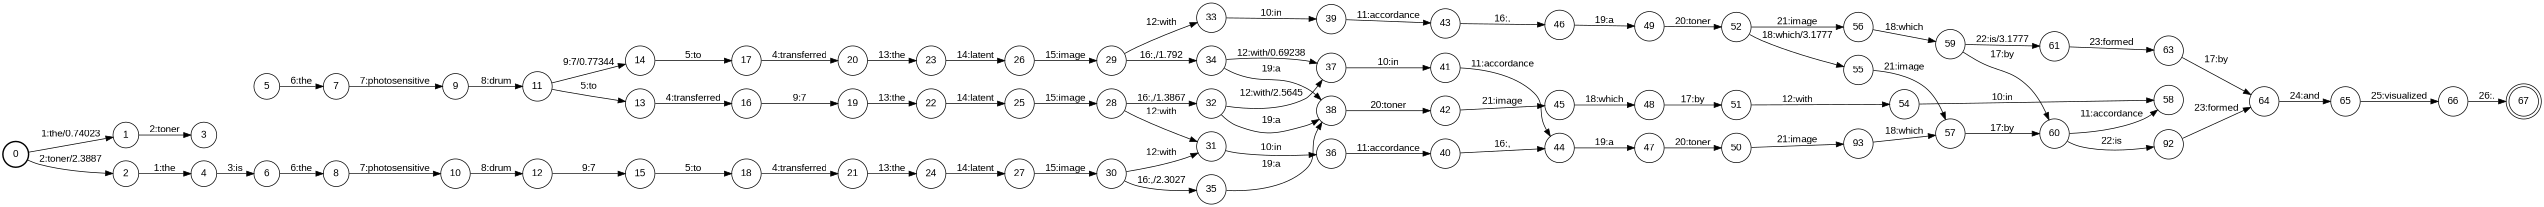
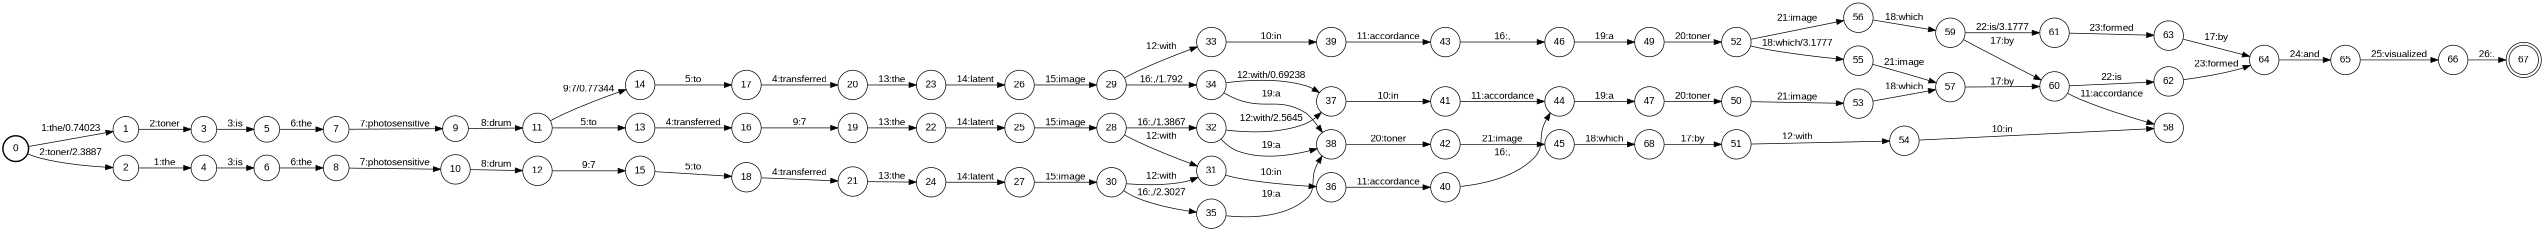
node "48": label "48" -> "68"
edge "3" -> "5": added, label "3:is"
node "93": label "93" -> "53"
node "92": label "92" -> "62"
